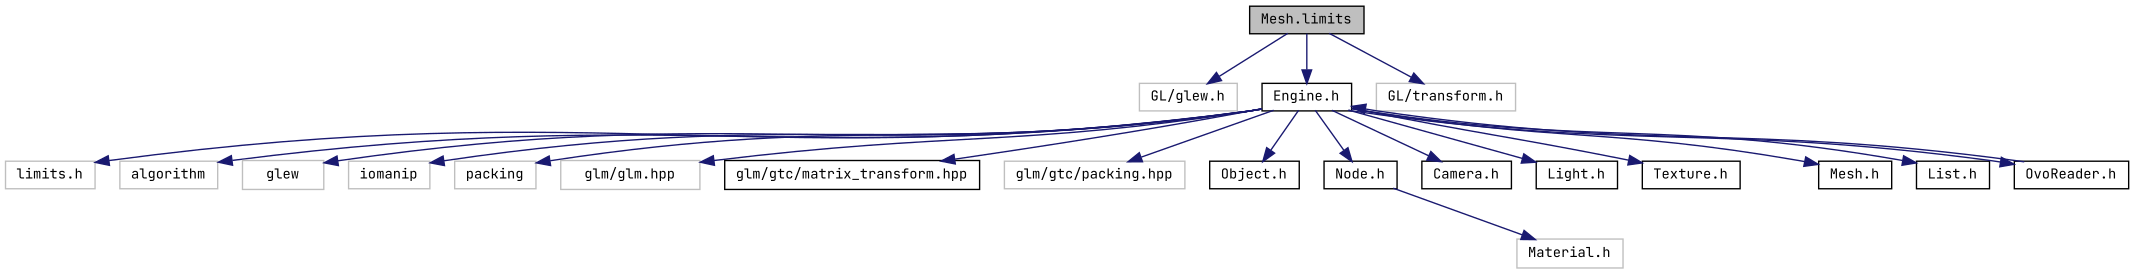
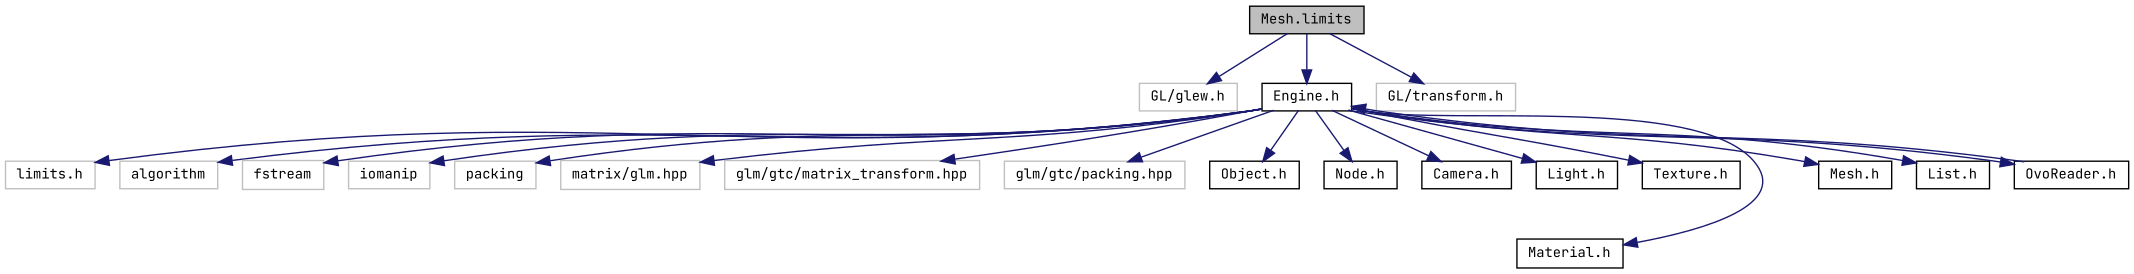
node "glew": label "glew" -> "fstream"
node "glm/glm.hpp": label "glm/glm.hpp" -> "matrix/glm.hpp"
node "glm/gtc/matrix_transform.hpp": color black -> grey75
edge "Node.h" -> "Material.h": now "Engine.h" -> "Material.h"
node "Material.h": color grey75 -> black
